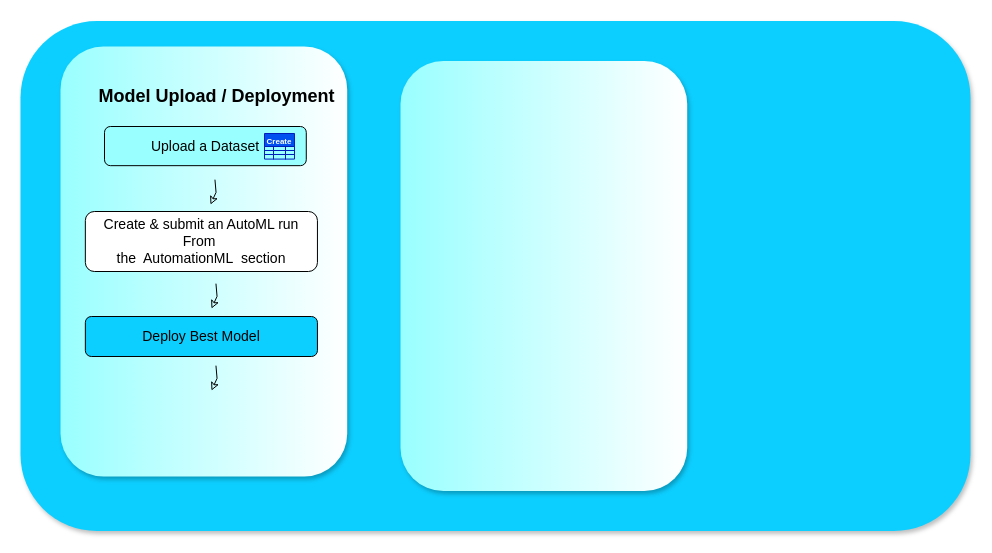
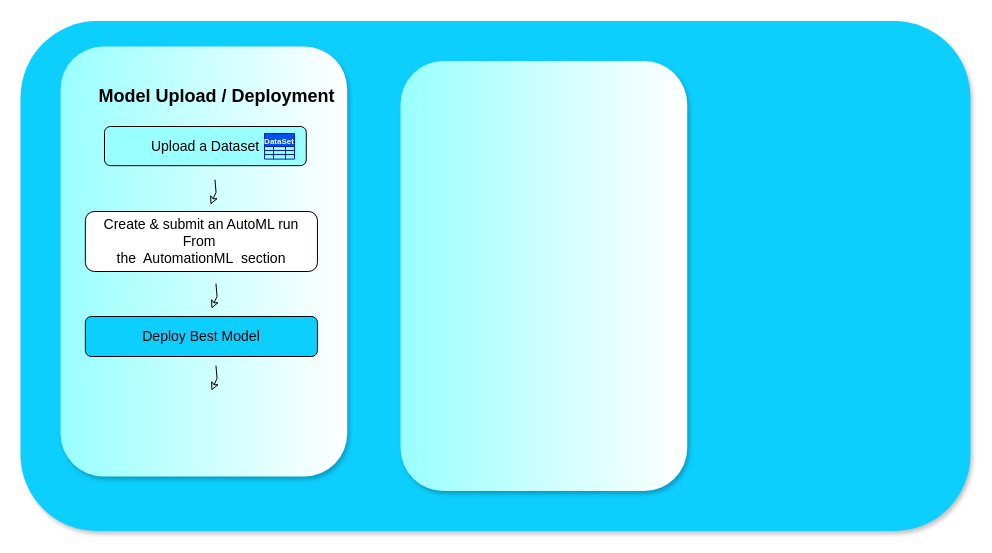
node "Create": label "Create" -> "DataSet"
